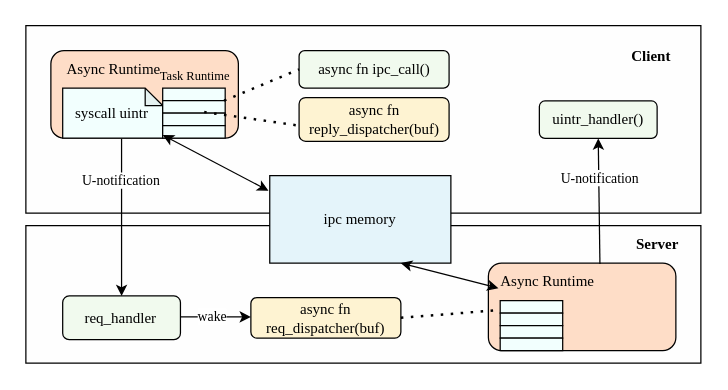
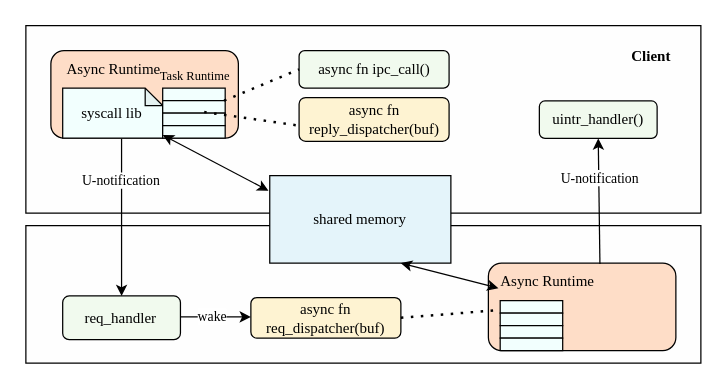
node "syscall uintr": label "syscall uintr" -> "syscall lib"
node "ipc memory": label "ipc memory" -> "shared memory"
node "Server": removed
